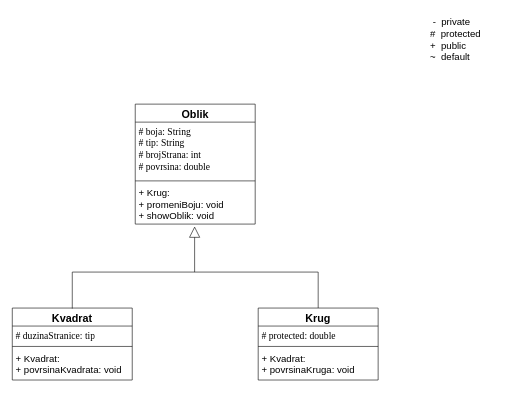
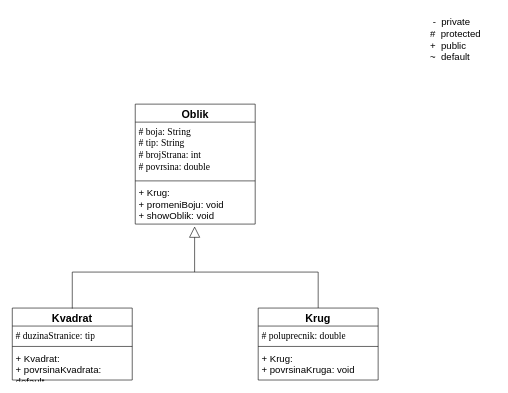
node "# protected: double": label "# protected: double" -> "# poluprecnik: double"
node "+ Kvadrat: + povrsinaKvadrata: void": label "+ Kvadrat: + povrsinaKvadrata: void" -> "+ Kvadrat: + povrsinaKvadrata: default"
node "+ Kvadrat: + povrsinaKruga: void": label "+ Kvadrat: + povrsinaKruga: void" -> "+ Krug: + povrsinaKruga: void"
